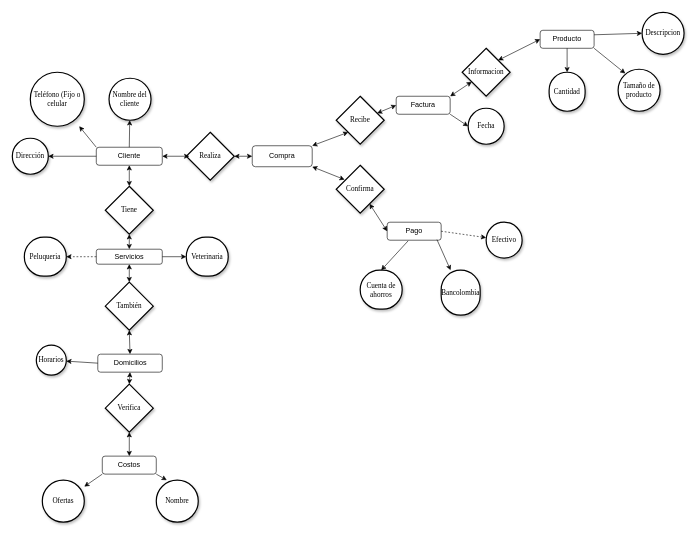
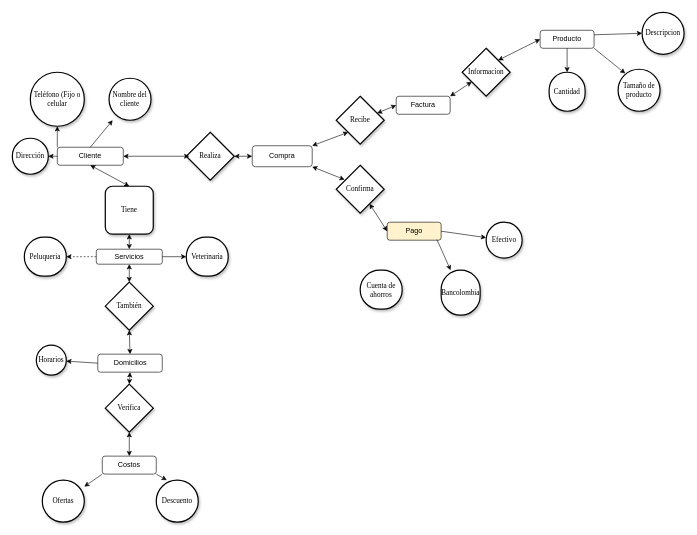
edge "Factura" -> "Fecha": removed
node "Fecha": removed
node "Cliente": moved (129, 156) -> (90, 156)
node "Tiene": shape diamond -> rounded rectangle
node "Pago": fillcolor #ffffff -> #fff2cc
edge "Pago" -> "Efectivo": style dashed -> solid
edge "Pago" -> "Cuenta de ahorros": removed
node "Nombre": label "Nombre" -> "Descuento"
